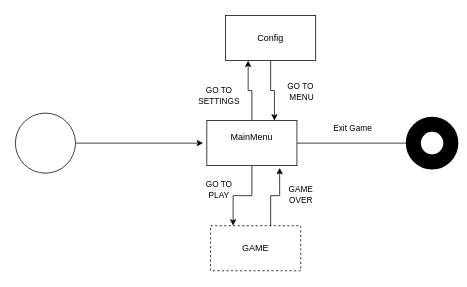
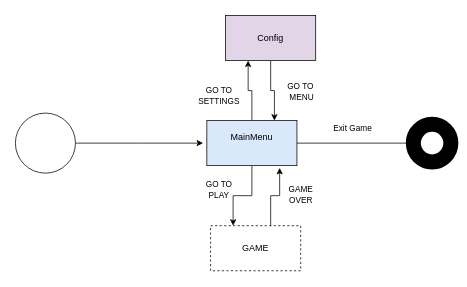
node "Config": fillcolor #ffffff -> #e1d5e7
node "MainMenu": fillcolor #ffffff -> #dae8fc
